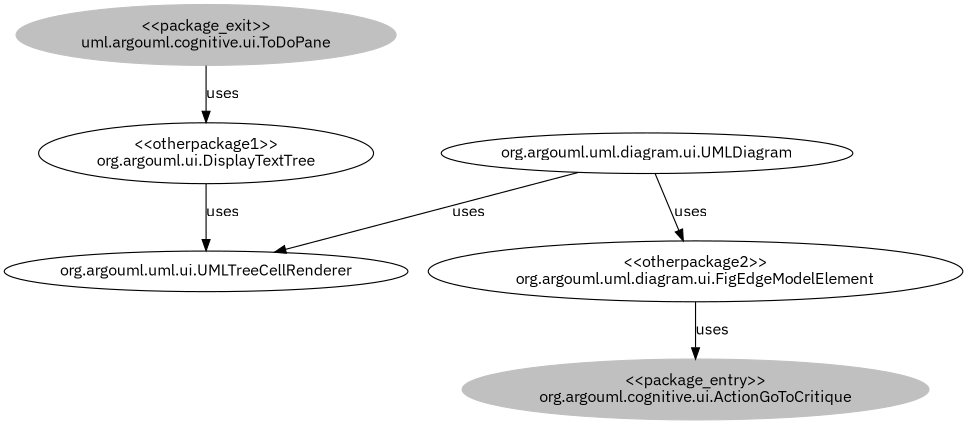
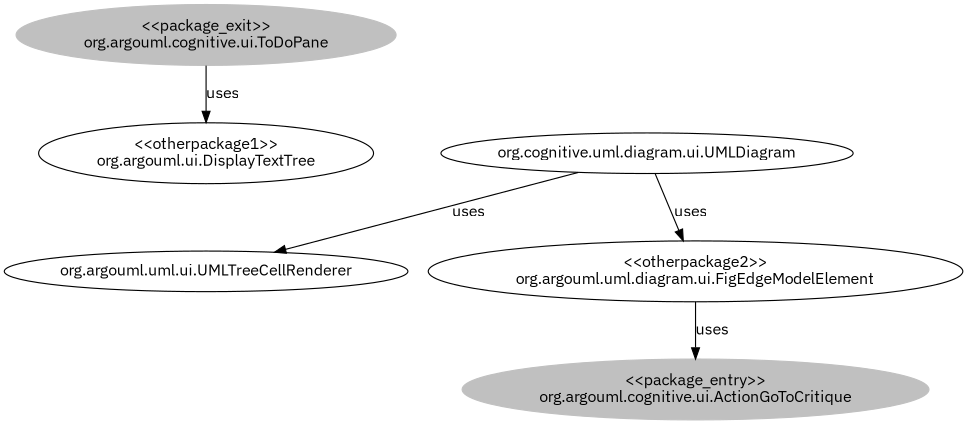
node "<<package_exit>> uml.argouml.cognitive.ui.ToDoPane": label "<<package_exit>> uml.argouml.cognitive.ui.ToDoPane" -> "<<package_exit>> org.argouml.cognitive.ui.ToDoPane"
node "org.argouml.uml.diagram.ui.UMLDiagram": label "org.argouml.uml.diagram.ui.UMLDiagram" -> "org.cognitive.uml.diagram.ui.UMLDiagram"
edge "<<otherpackage1>> org.argouml.ui.DisplayTextTree" -> "org.argouml.uml.ui.UMLTreeCellRenderer": removed, label "uses"
